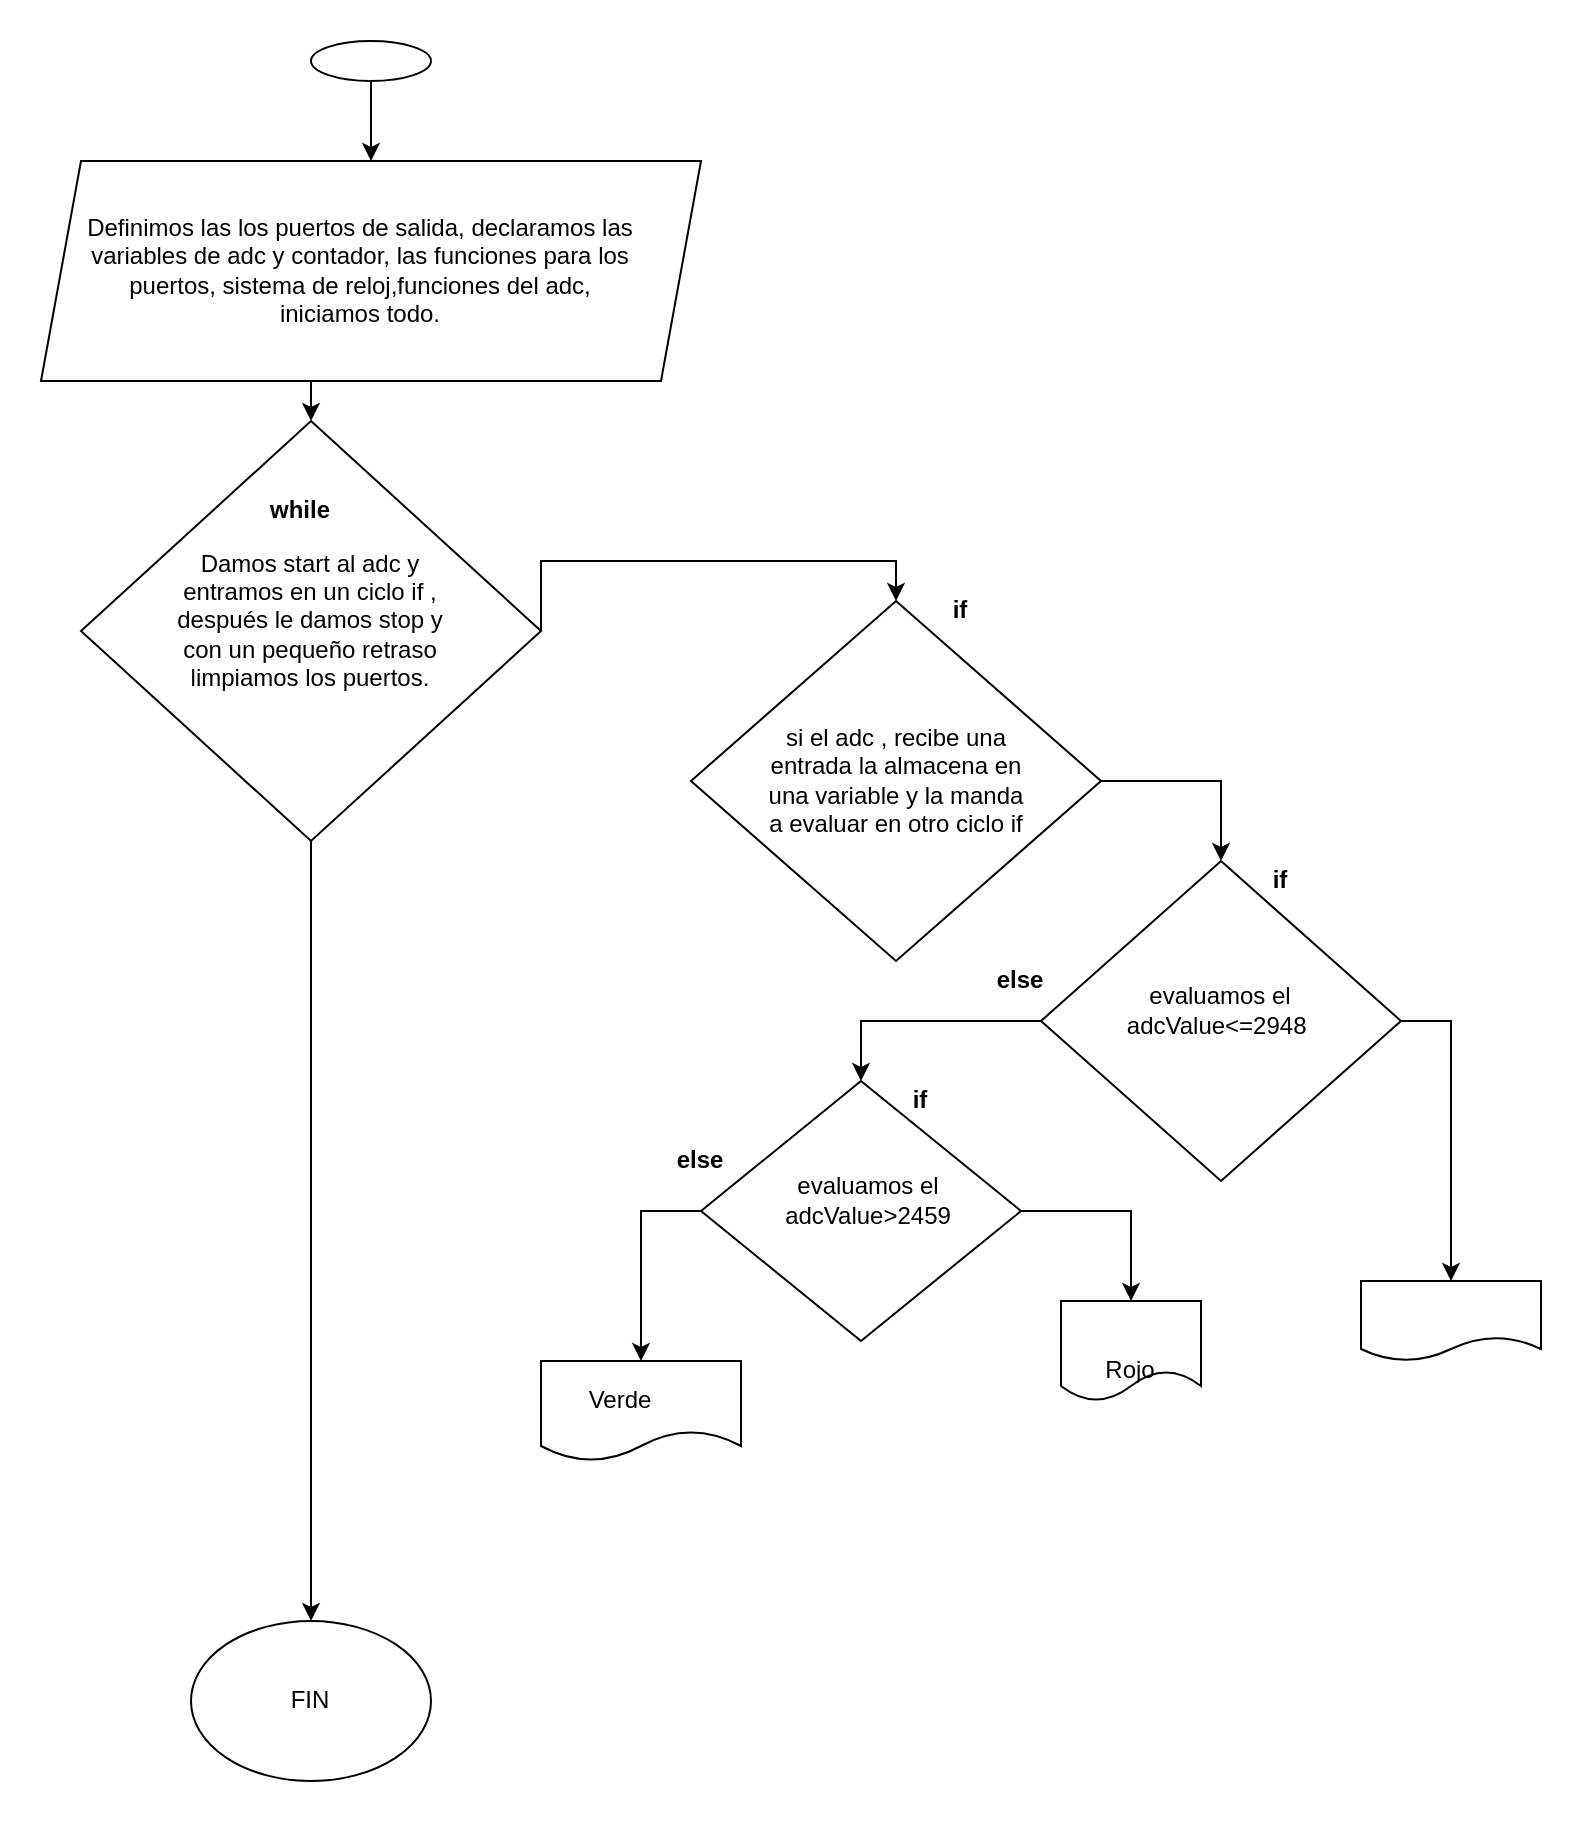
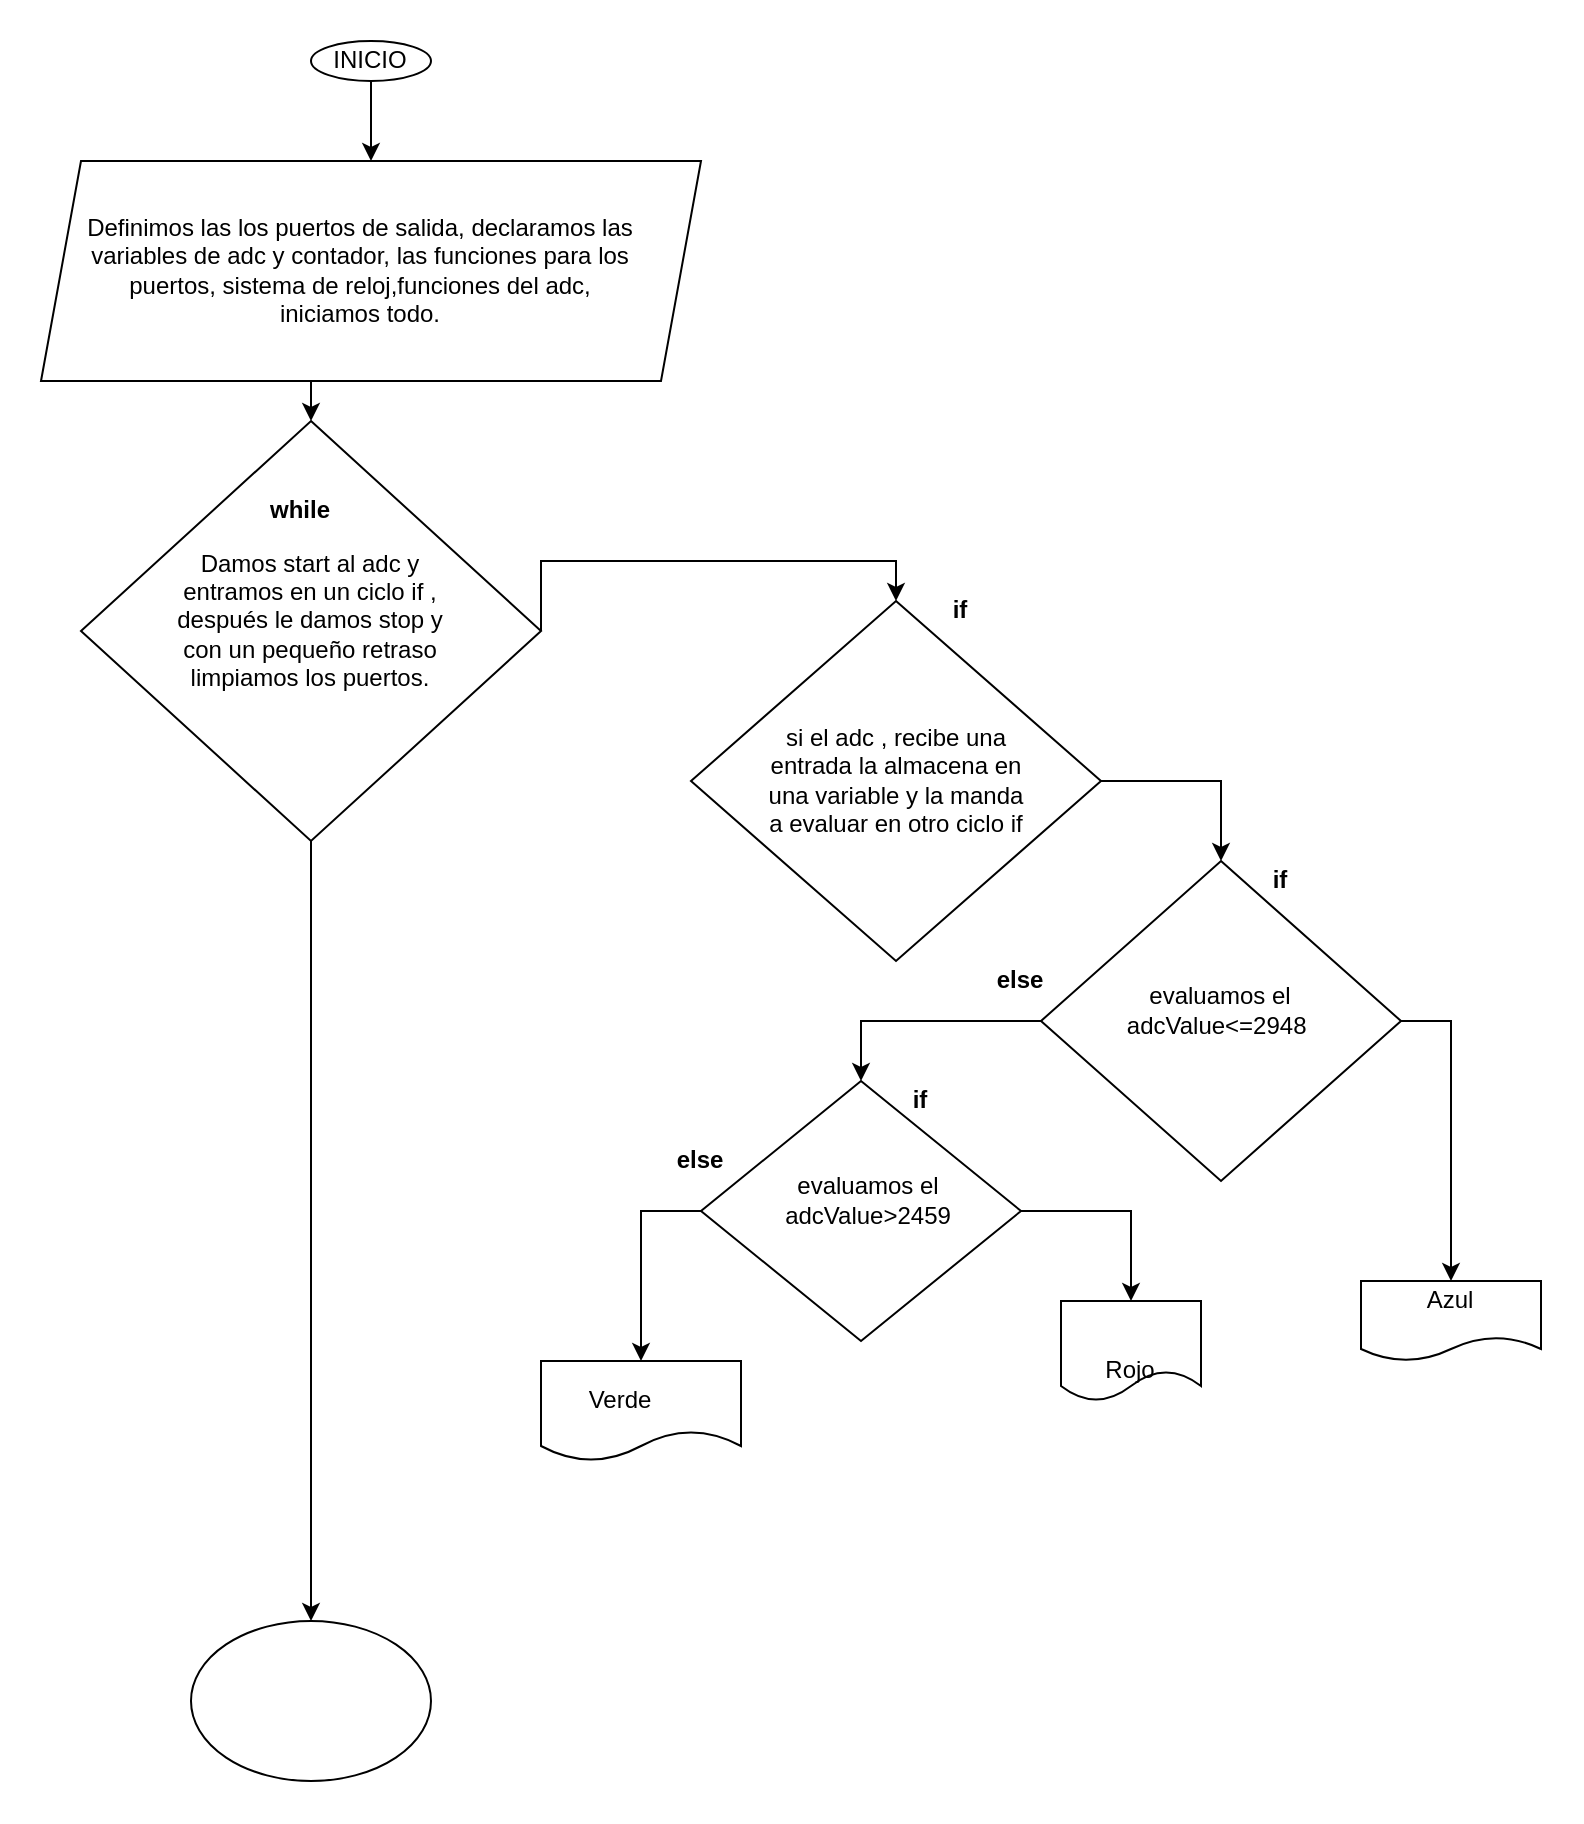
node "INICIO": added
node "Azul": added
node "FIN": removed
